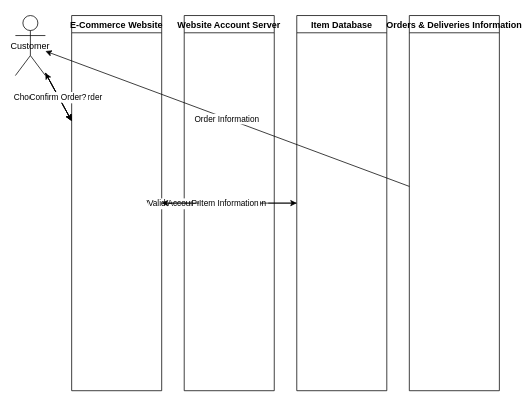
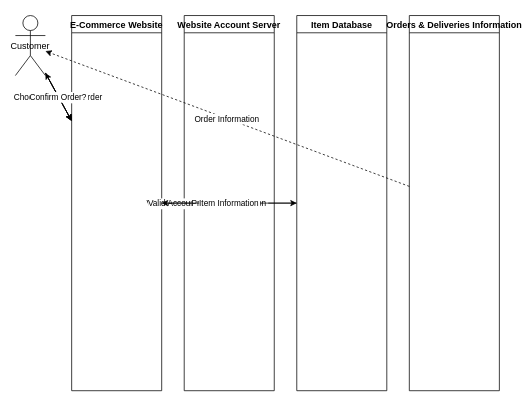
edge "Orders & Deliveries Information" -> "Customer": style solid -> dashed
